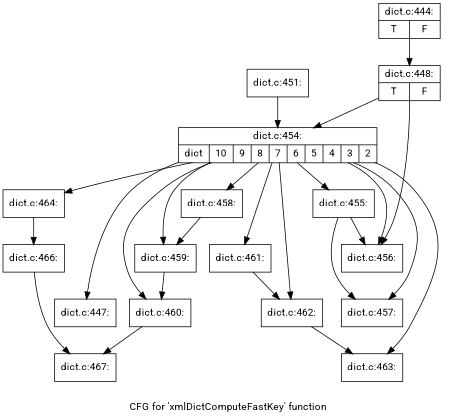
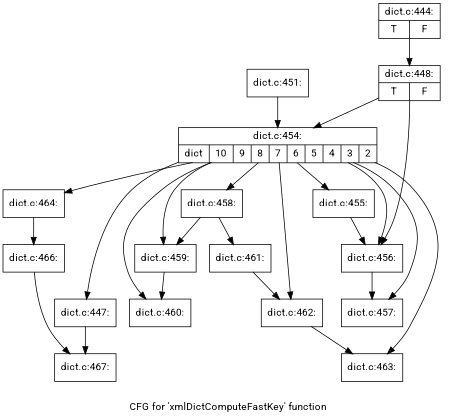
edge "dict.c:454:" -> "dict.c:461:": now "dict.c:458:" -> "dict.c:461:"
edge "dict.c:455:" -> "dict.c:457:": now "dict.c:456:" -> "dict.c:457:"
edge "dict.c:460:" -> "dict.c:467:": now "dict.c:447:" -> "dict.c:467:"
